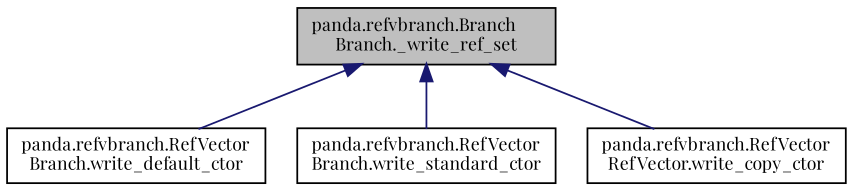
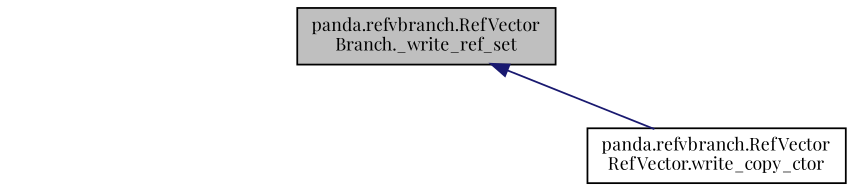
node "panda.refvbranch.Branch Branch._write_ref_set": label "panda.refvbranch.Branch Branch._write_ref_set" -> "panda.refvbranch.RefVector Branch._write_ref_set"
node "panda.refvbranch.RefVector Branch.write_default_ctor": removed
node "panda.refvbranch.RefVector Branch.write_standard_ctor": removed
